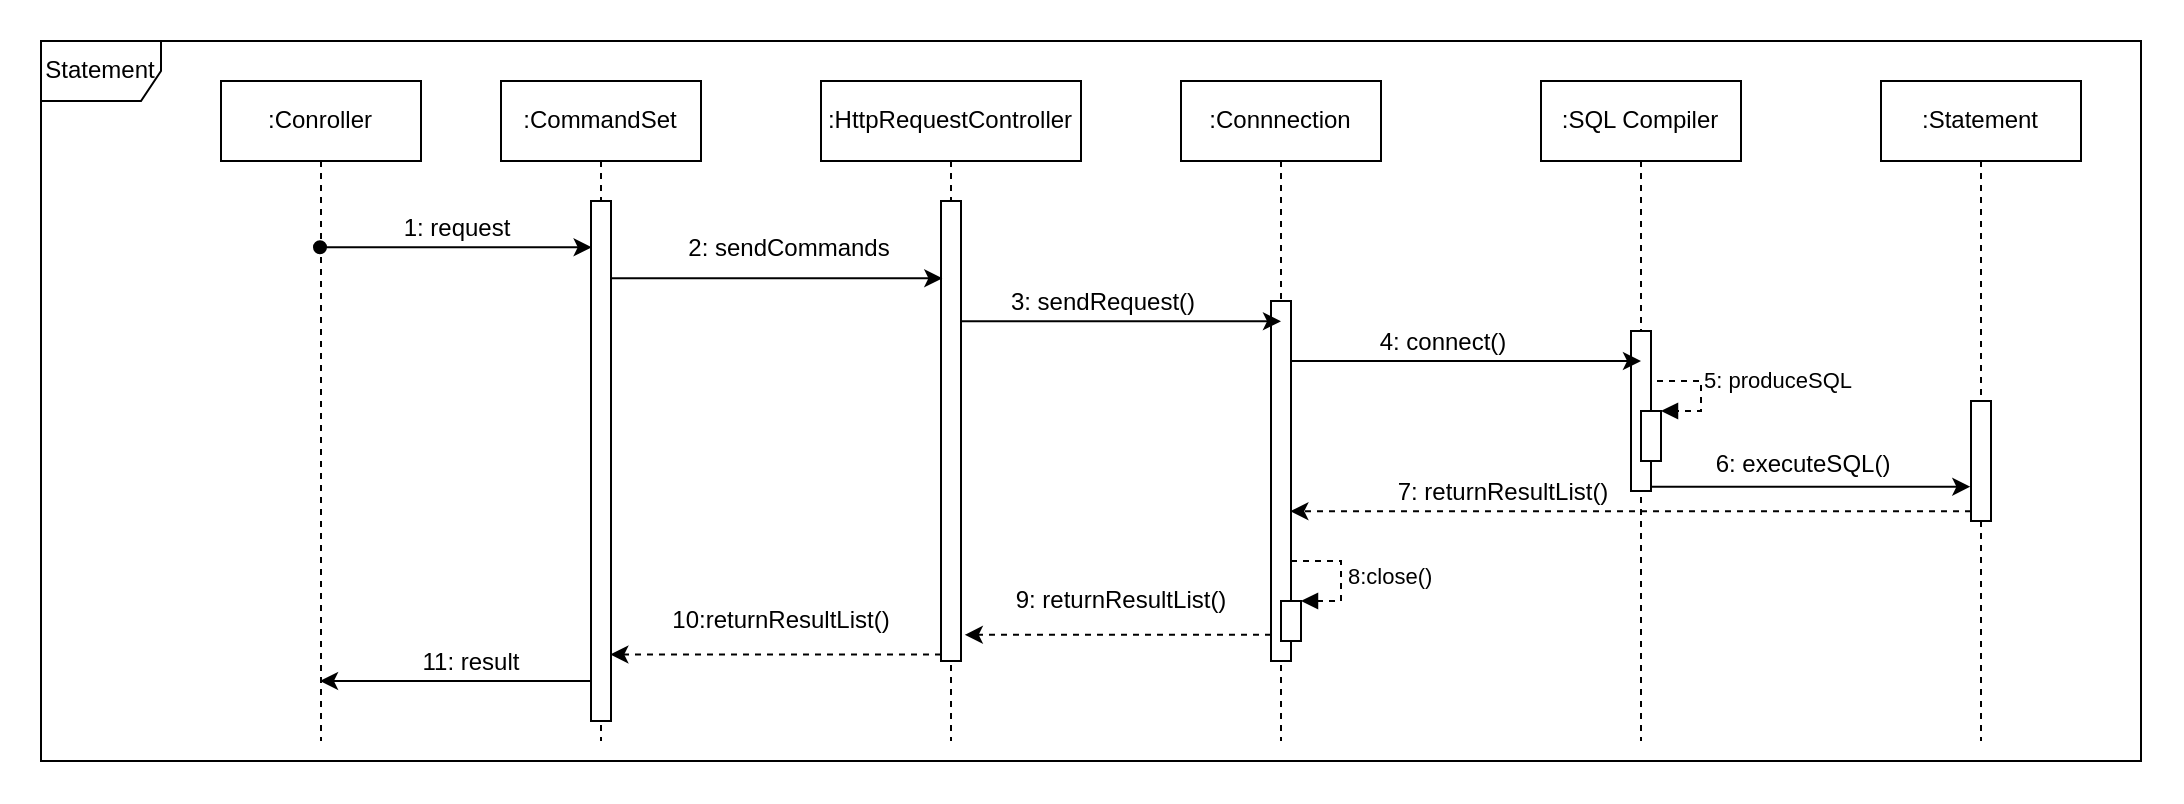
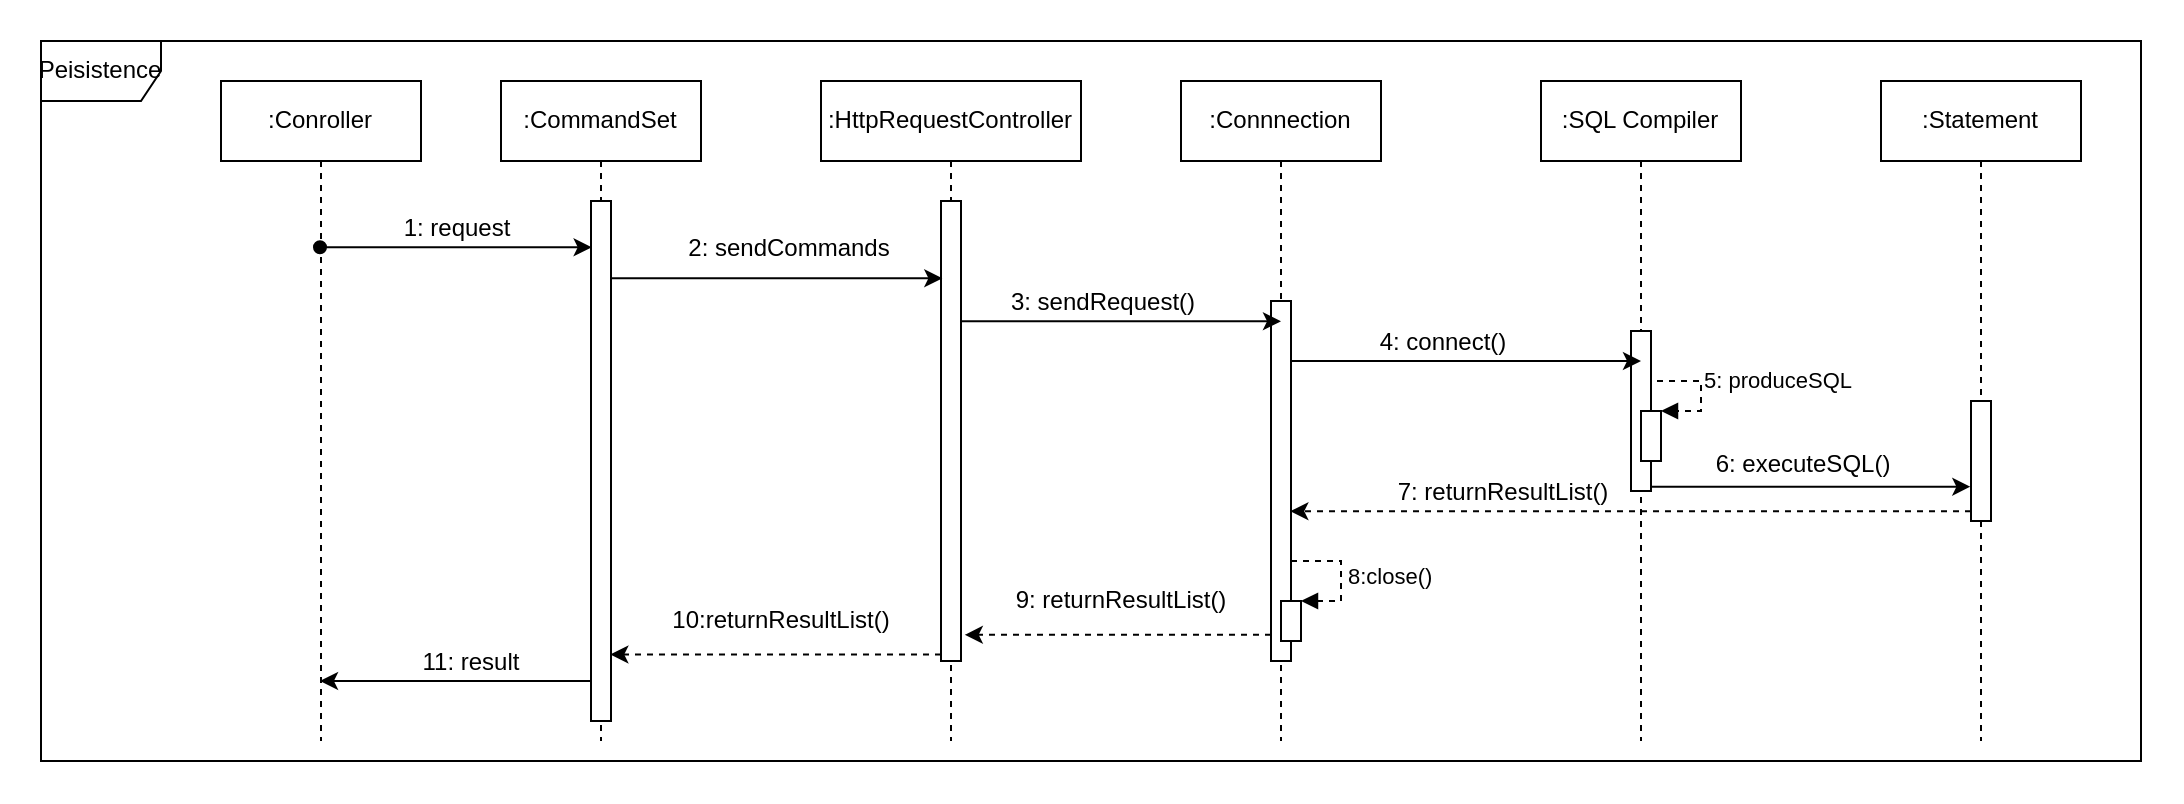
node "Statement": label "Statement" -> "Peisistence"
